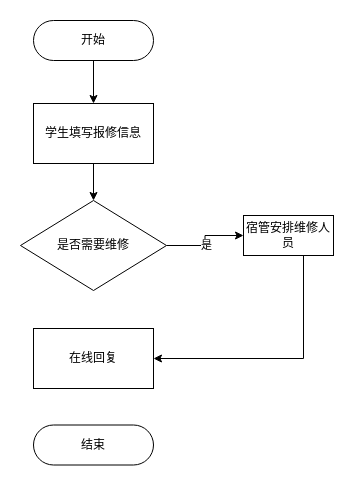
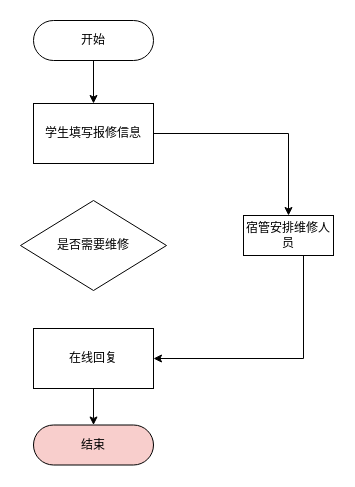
edge "学生填写报修信息" -> "是否需要维修": now "学生填写报修信息" -> "宿管安排维修人员"
edge "是否需要维修" -> "宿管安排维修人员": removed, label "是"
edge "在线回复" -> "结束": added
node "结束": fillcolor #ffffff -> #f8cecc
